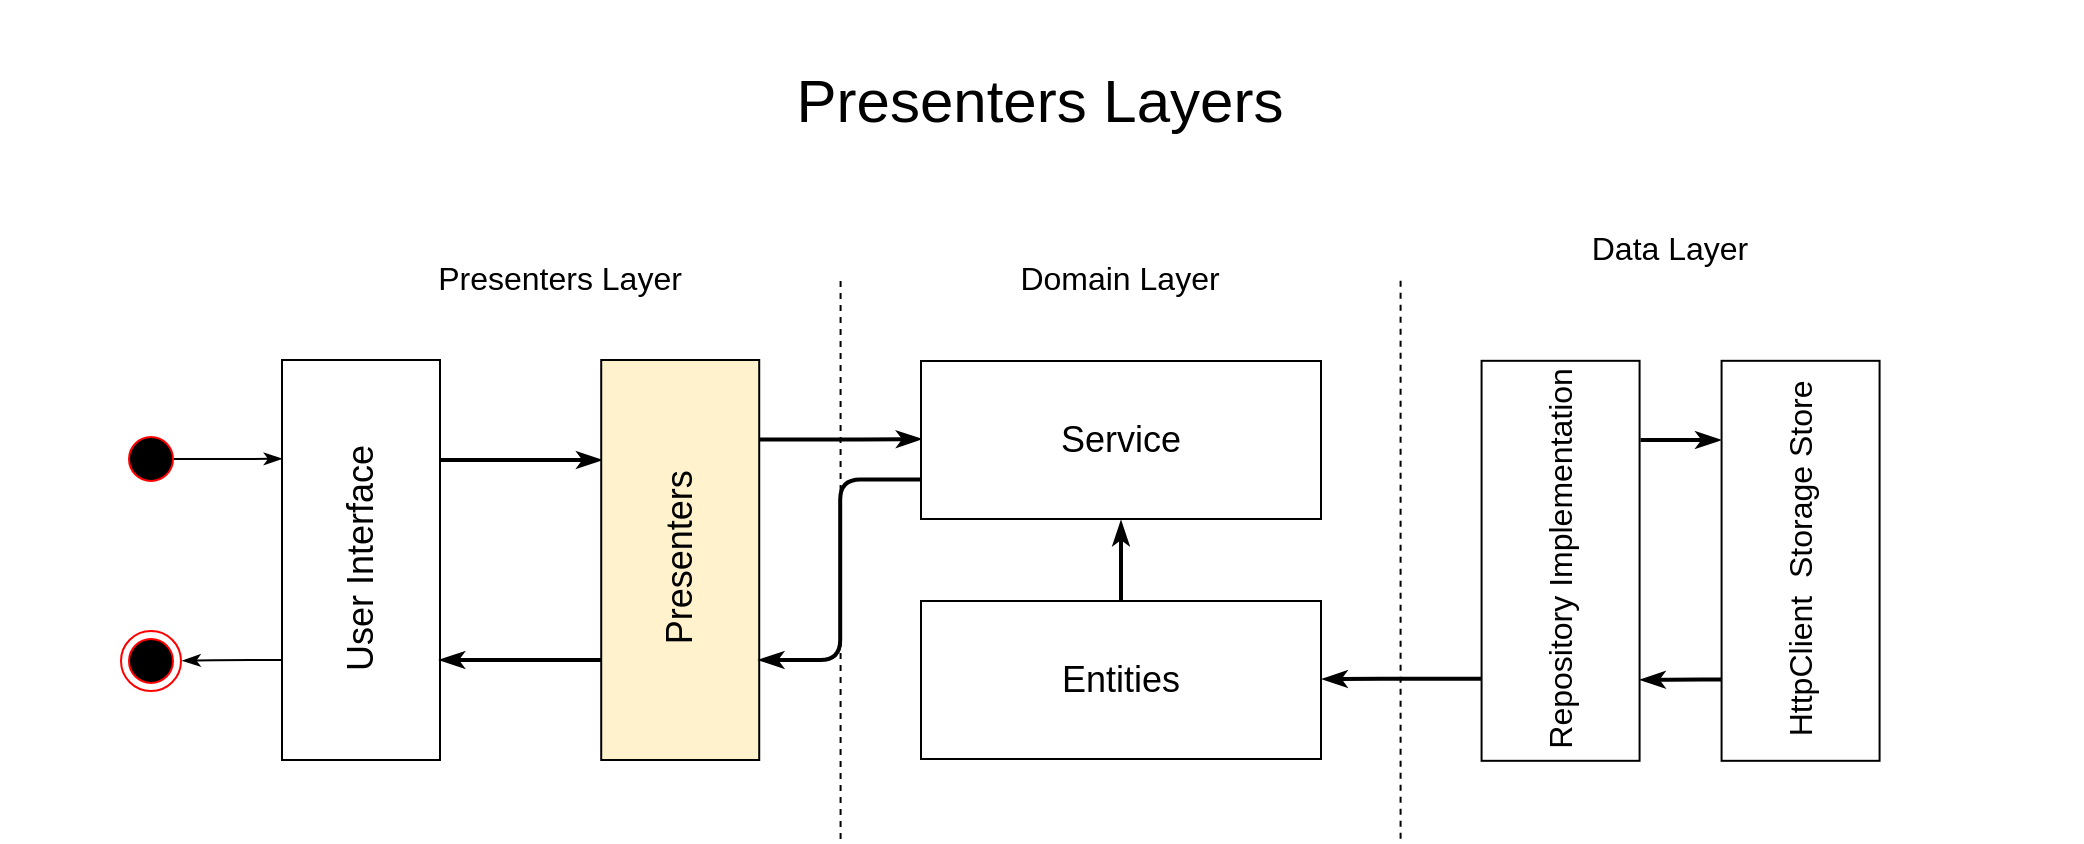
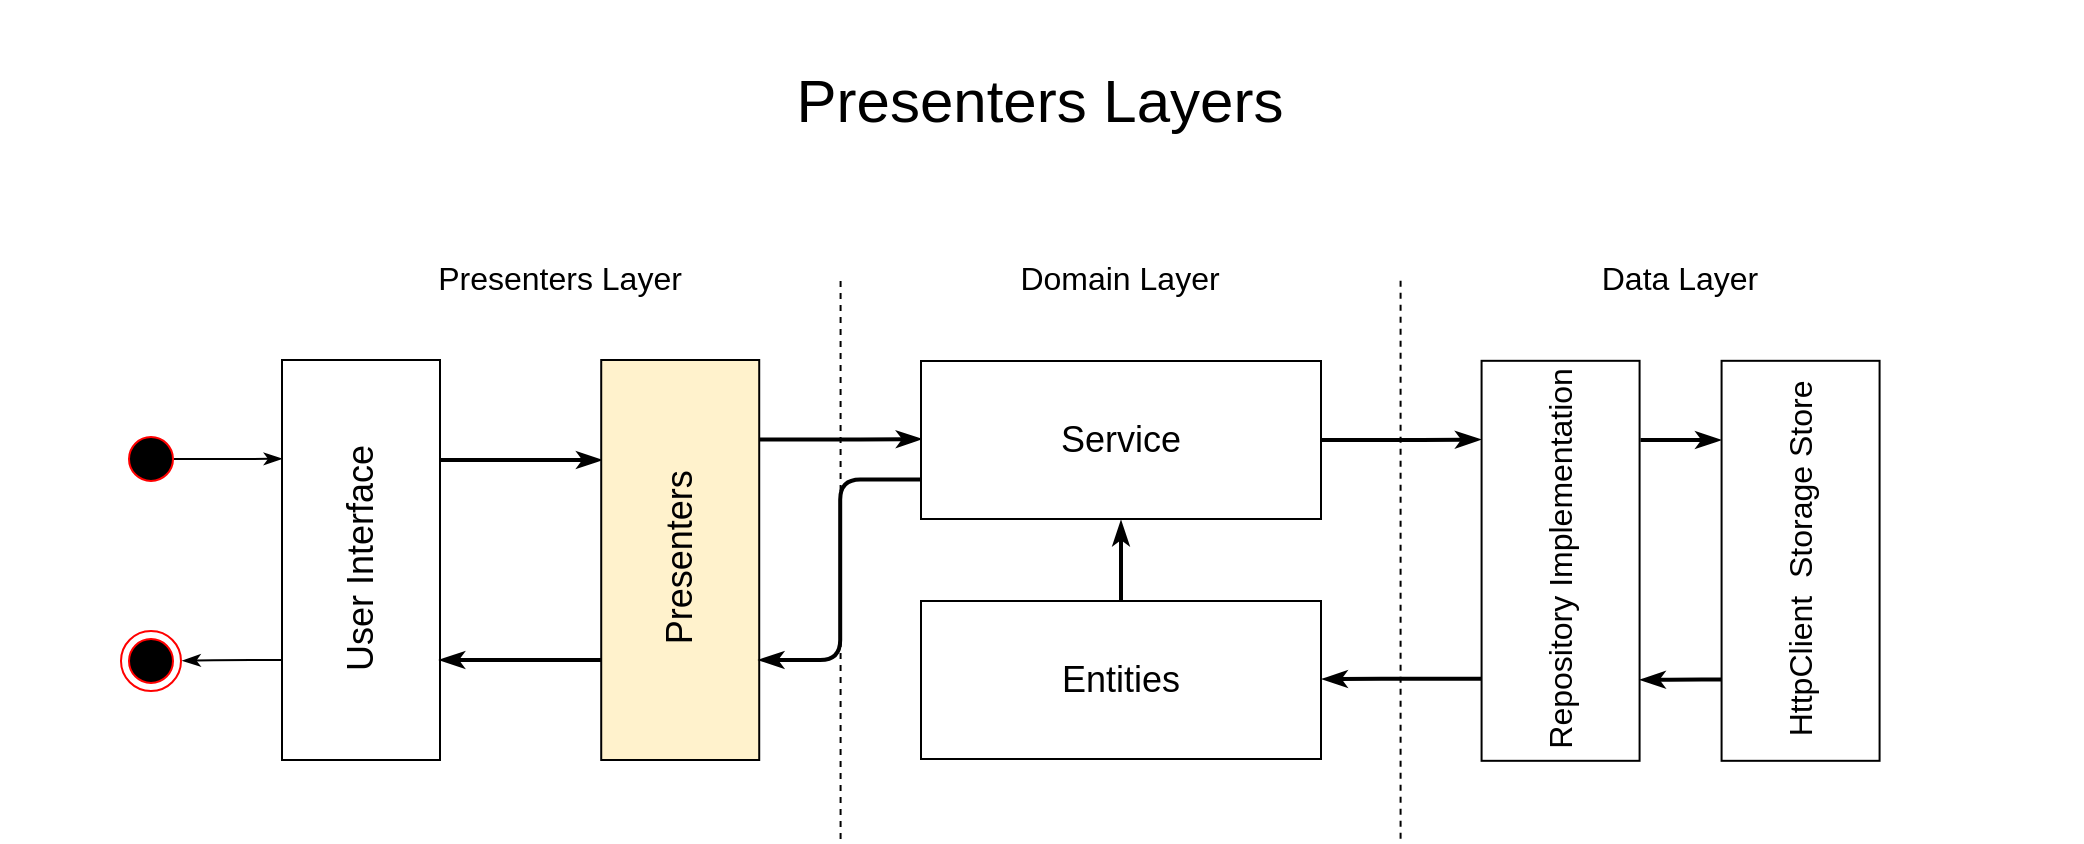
node "Data Layer": moved (1671, 249) -> (1681, 279)
edge "Service" -> "Repository Implementation": added
